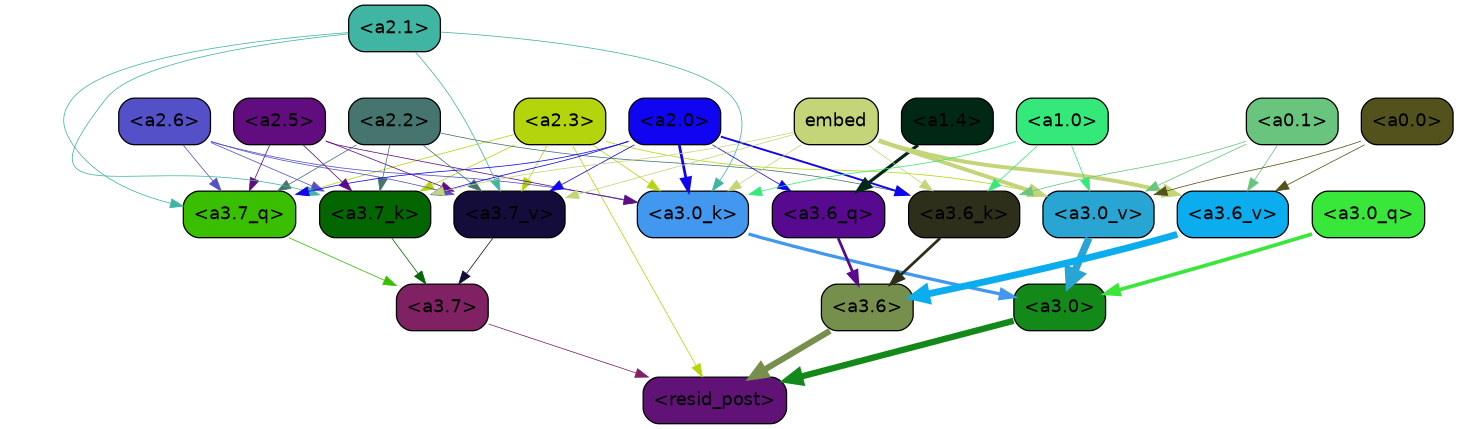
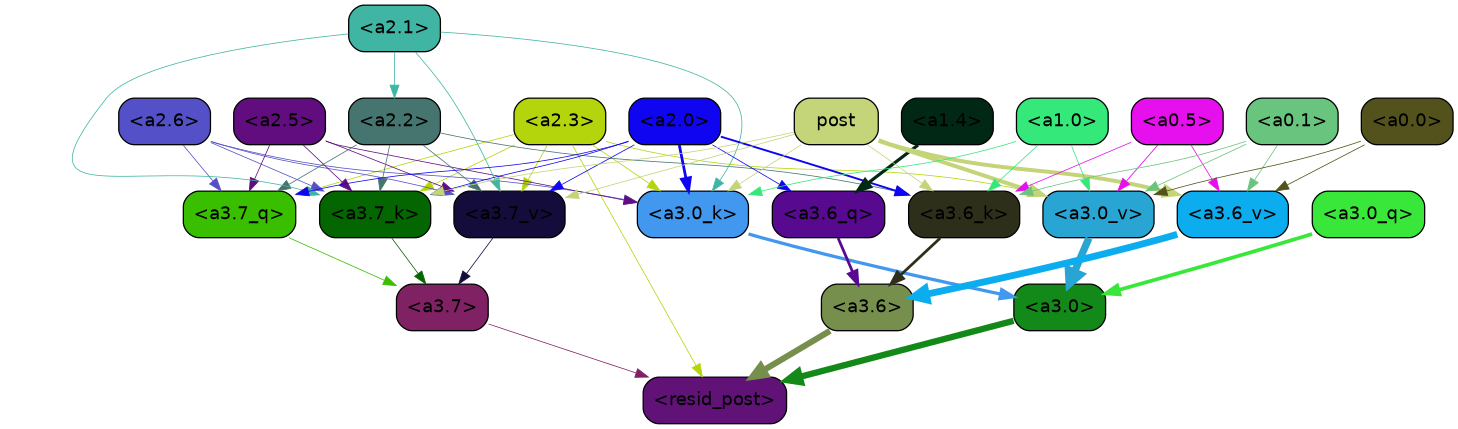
edge "<a2.1>" -> "<a3.7_q>": now "<a2.1>" -> "<a2.2>"
node "embed": label "embed" -> "post"
node "<a0.5>": added
